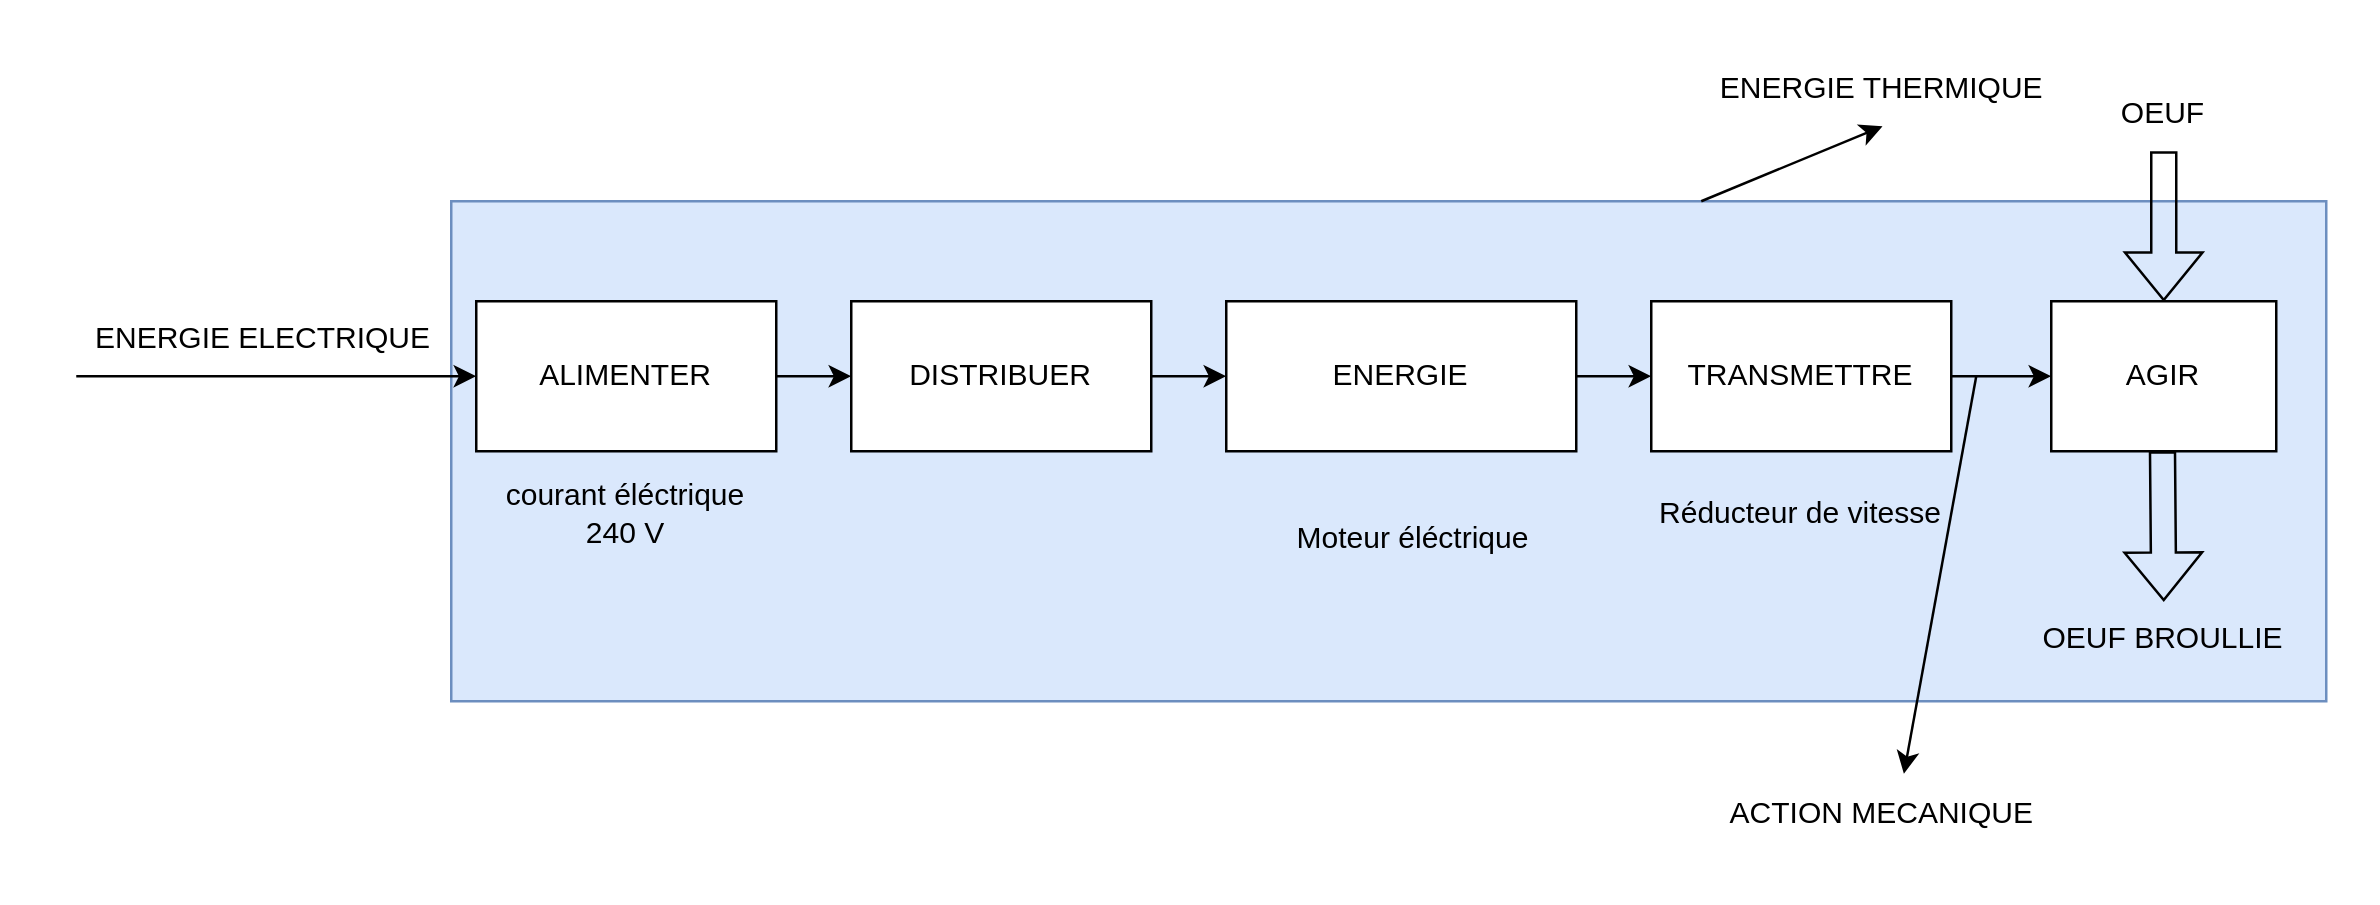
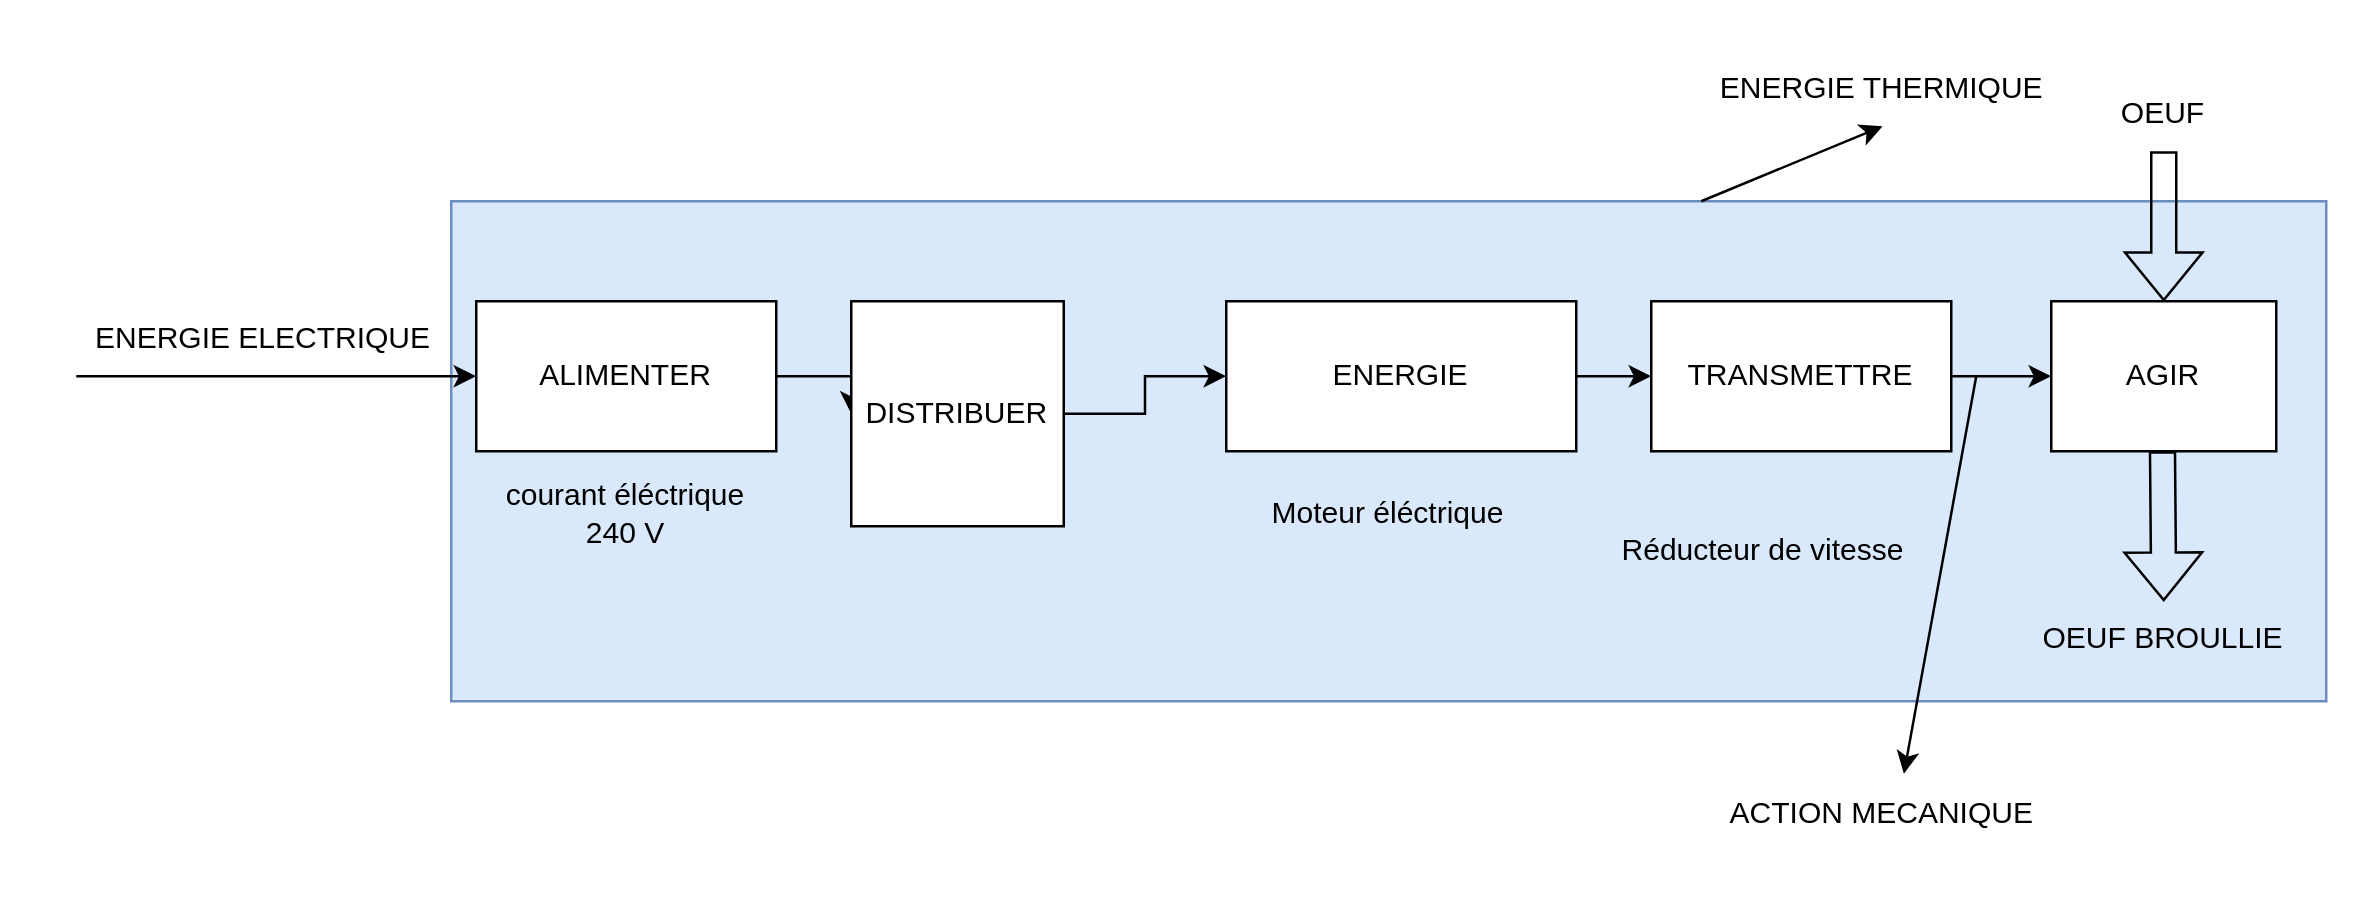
node "DISTRIBUER": size 300x150 -> 213x225
node "Réducteur de vitesse": moved (1801, 514) -> (1764, 551)
node "Moteur éléctrique": moved (1414, 539) -> (1389, 514)
